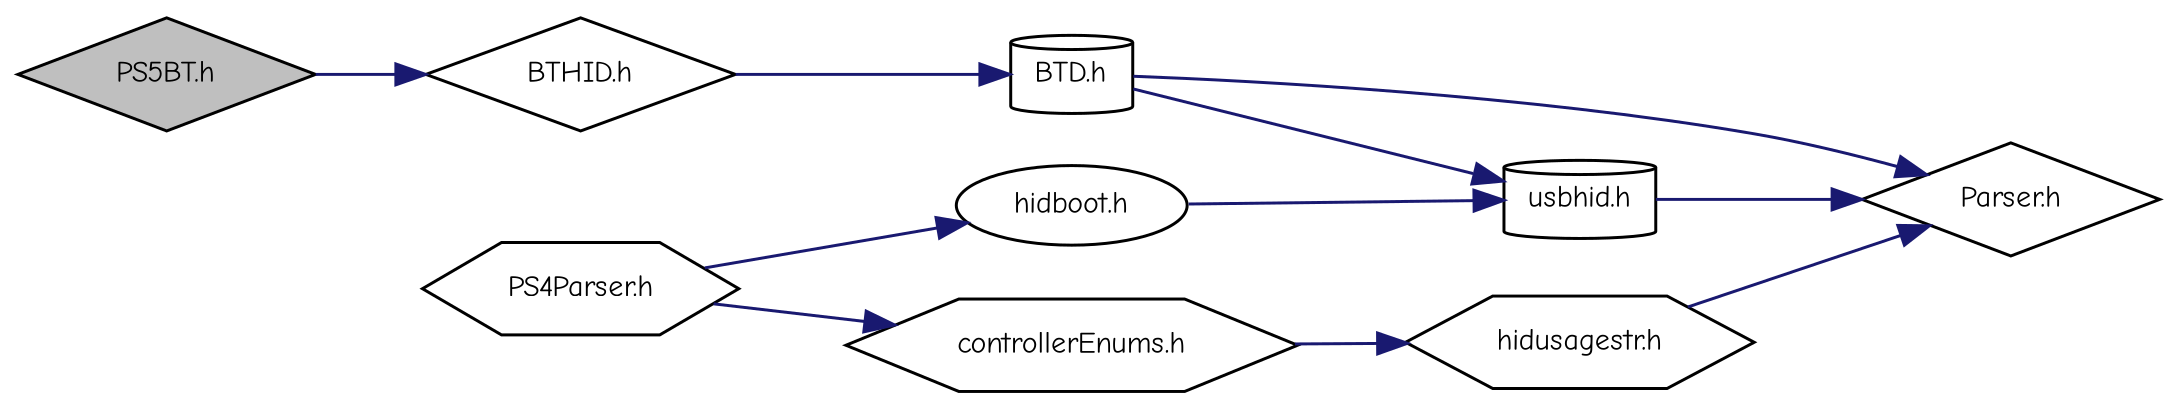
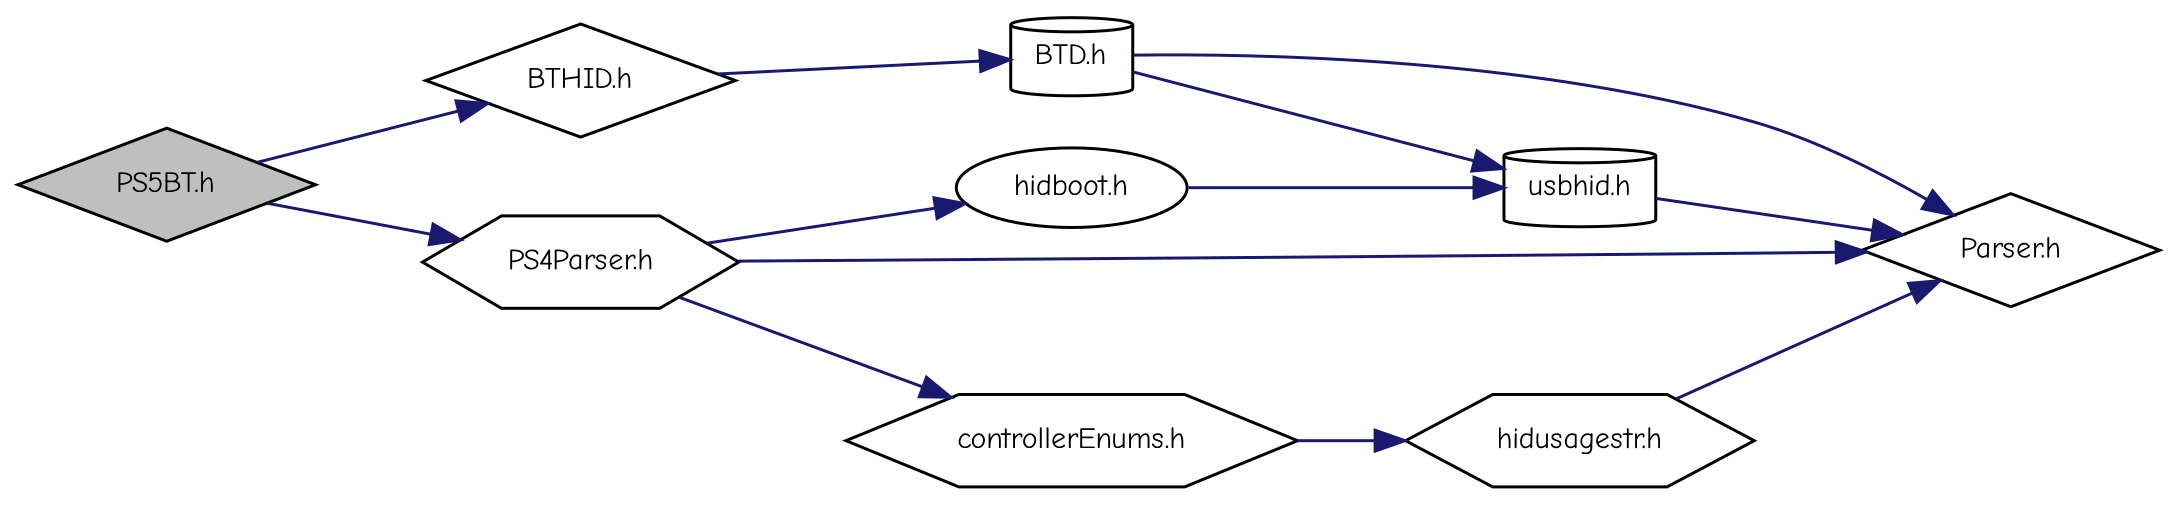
edge "PS5BT.h" -> "PS4Parser.h": added
edge "PS4Parser.h" -> "Parser.h": added
